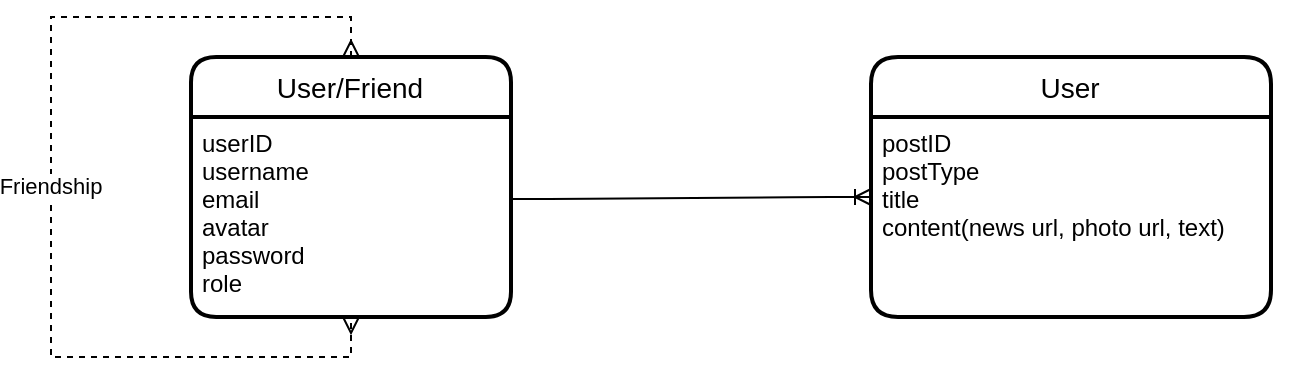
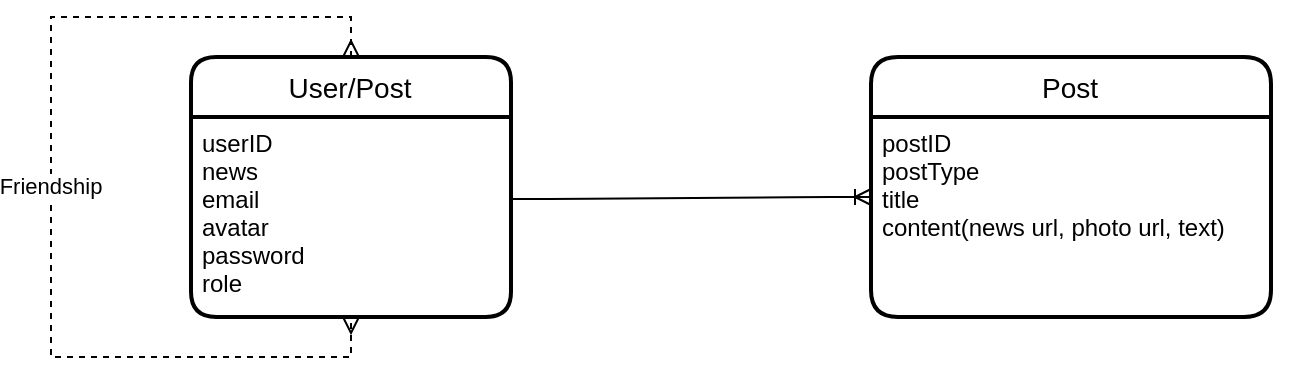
node "User/Friend": label "User/Friend" -> "User/Post"
node "User": label "User" -> "Post"
node "userID username email avatar password role": label "userID username email avatar password role" -> "userID news email avatar password role"
